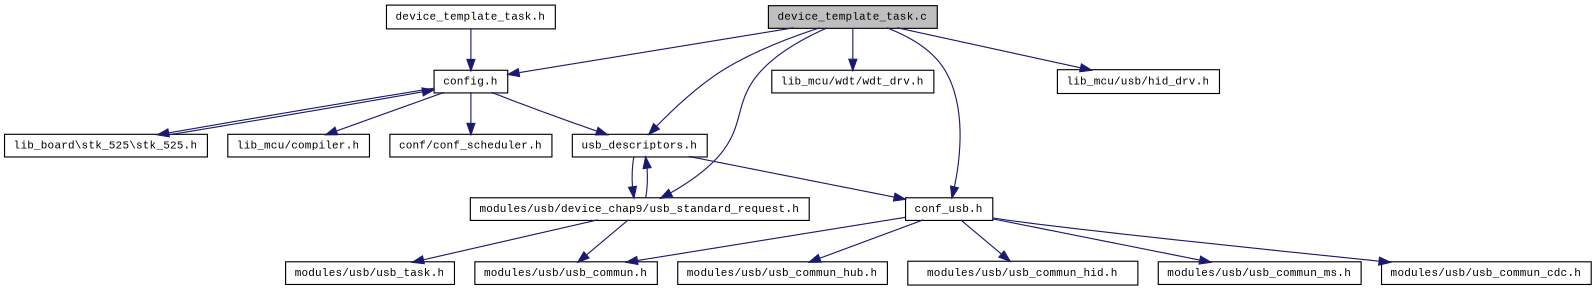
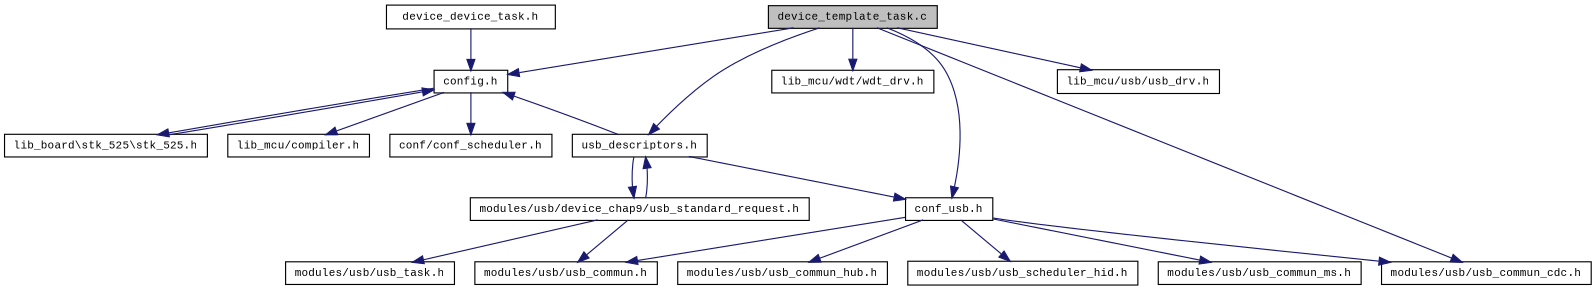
node "device_template_task.h": label "device_template_task.h" -> "device_device_task.h"
node "lib_mcu/usb/hid_drv.h": label "lib_mcu/usb/hid_drv.h" -> "lib_mcu/usb/usb_drv.h"
edge "device_template_task.c" -> "modules/usb/device_chap9/usb_standard_request.h": now "device_template_task.c" -> "modules/usb/usb_commun_cdc.h"
edge "config.h" -> "usb_descriptors.h": reversed
node "modules/usb/usb_commun_hid.h": label "modules/usb/usb_commun_hid.h" -> "modules/usb/usb_scheduler_hid.h"
